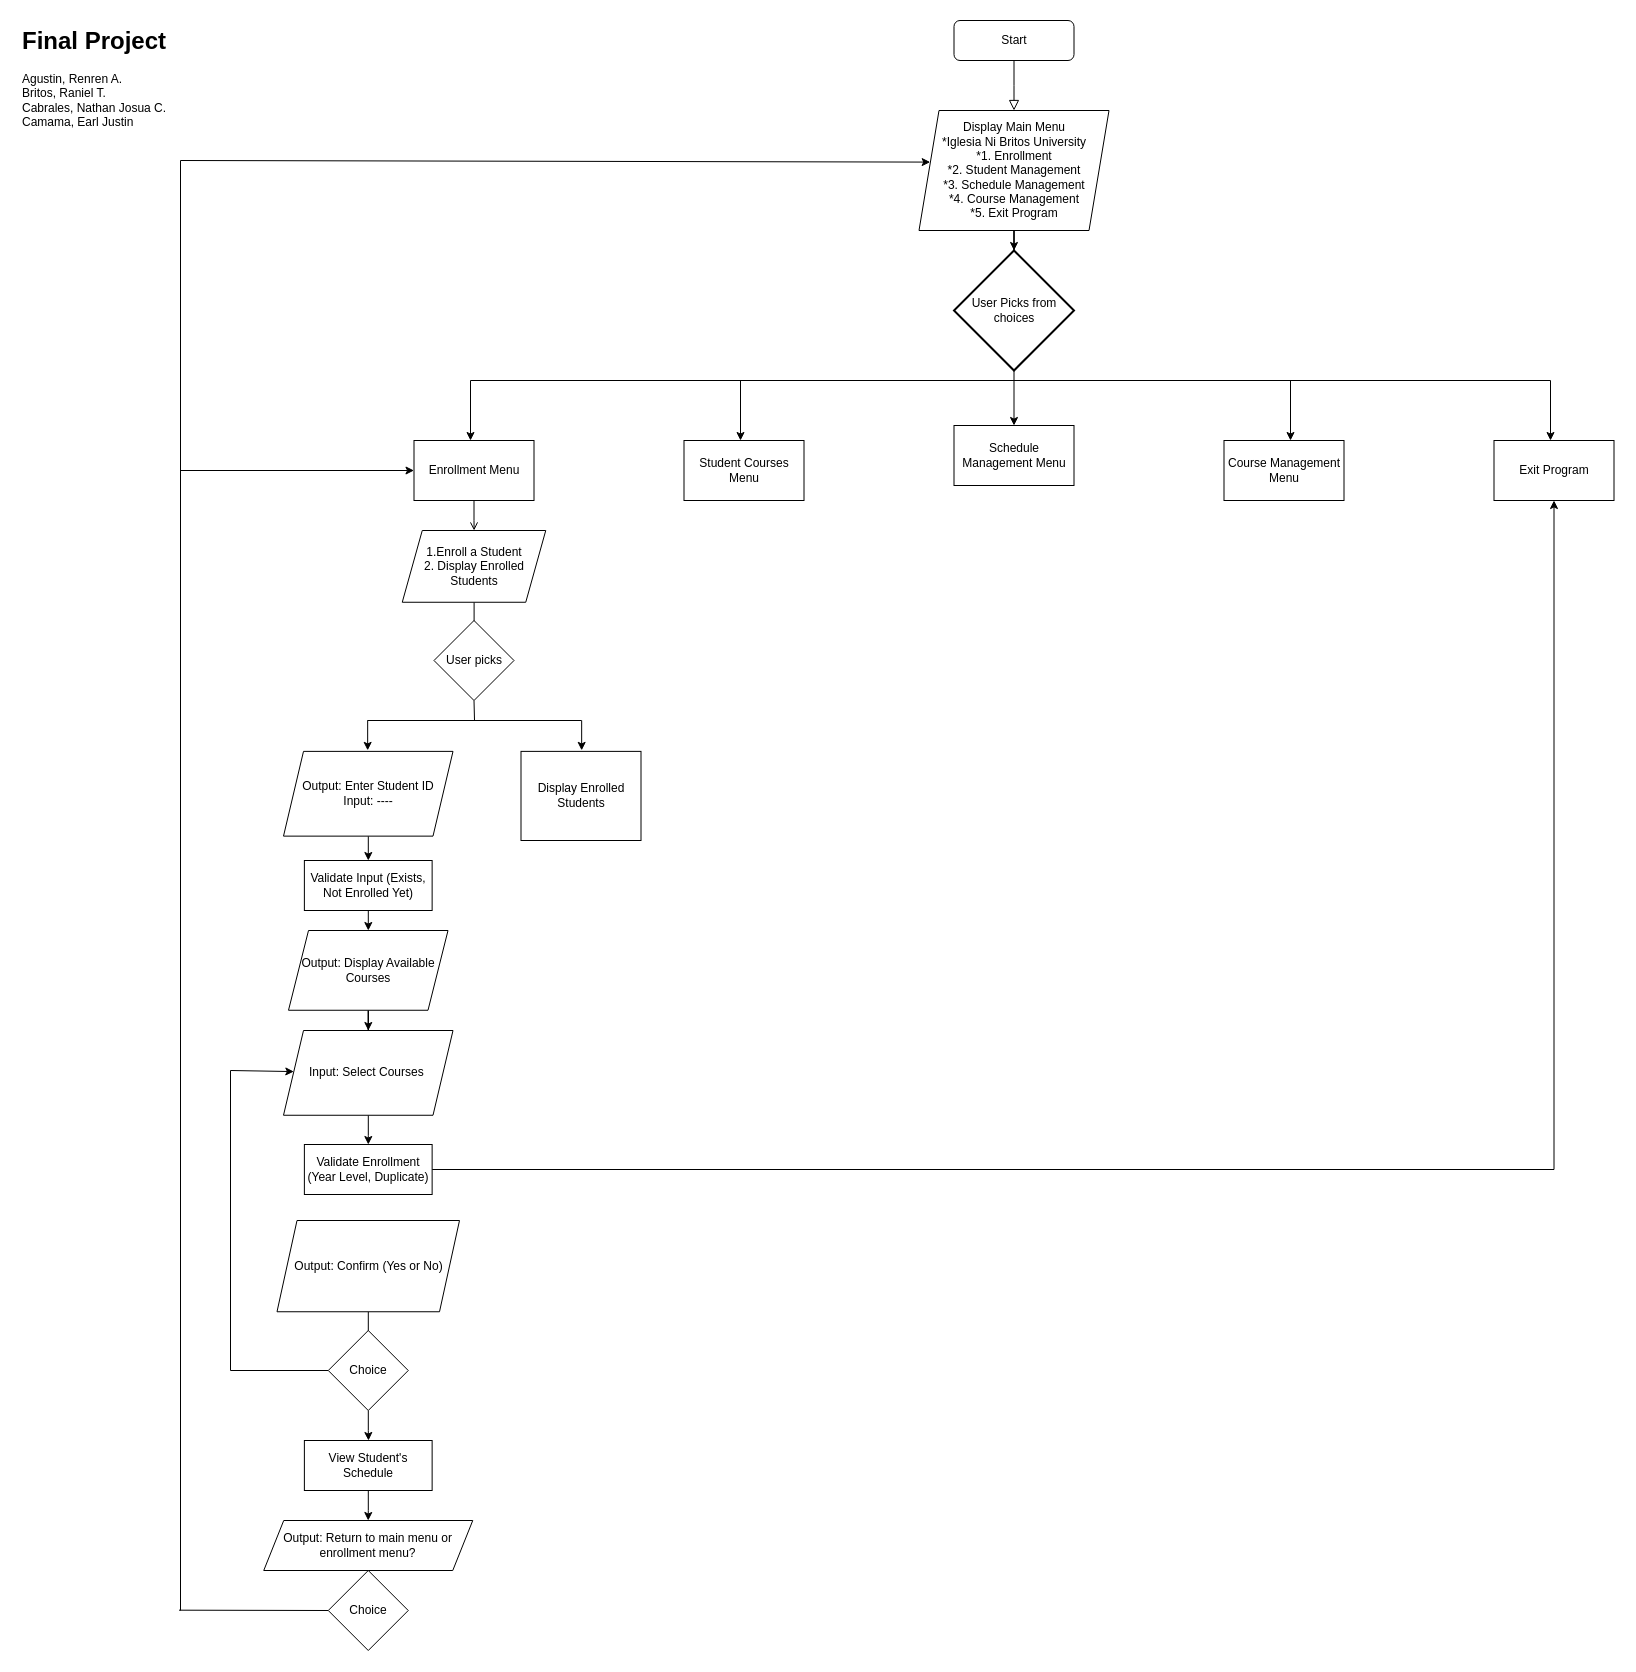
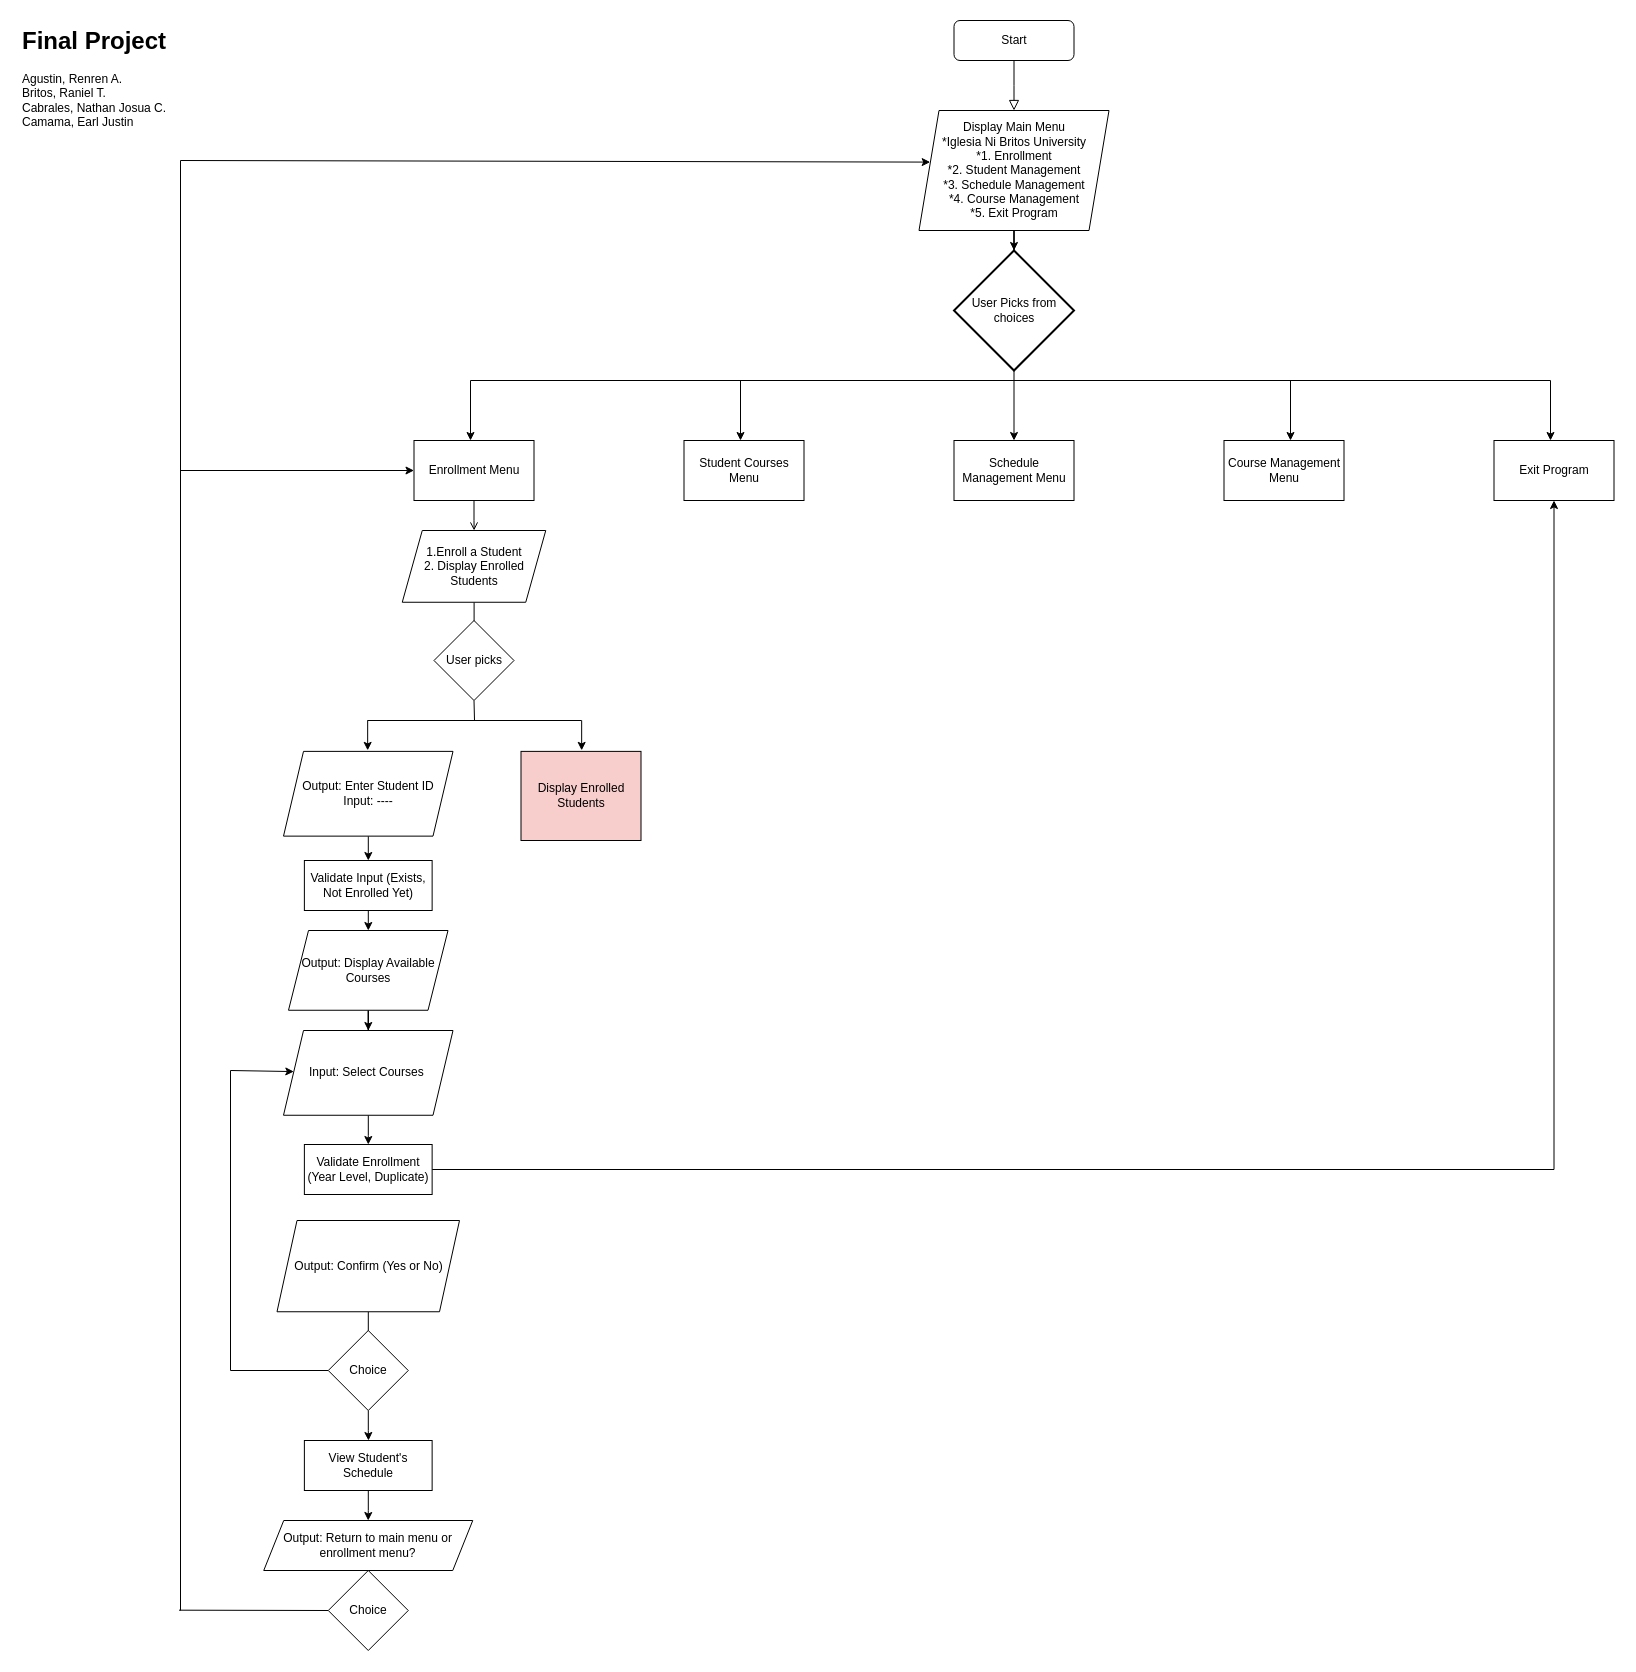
node "Schedule Management Menu": moved (1014, 456) -> (1014, 471)
node "Display Enrolled Students": fillcolor #ffffff -> #f8cecc
